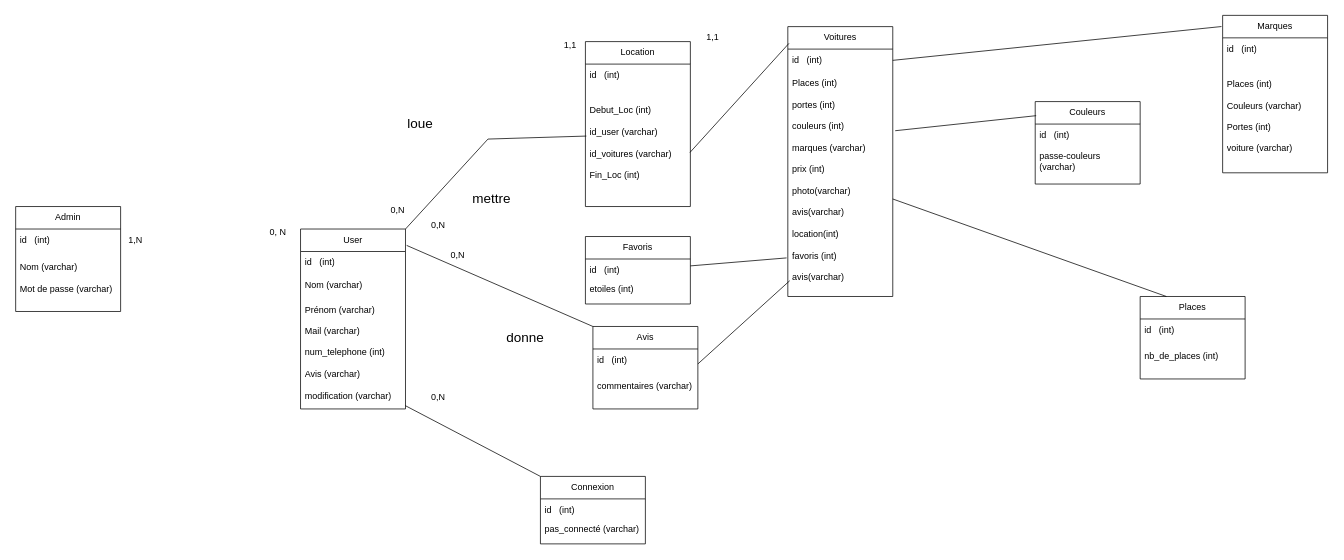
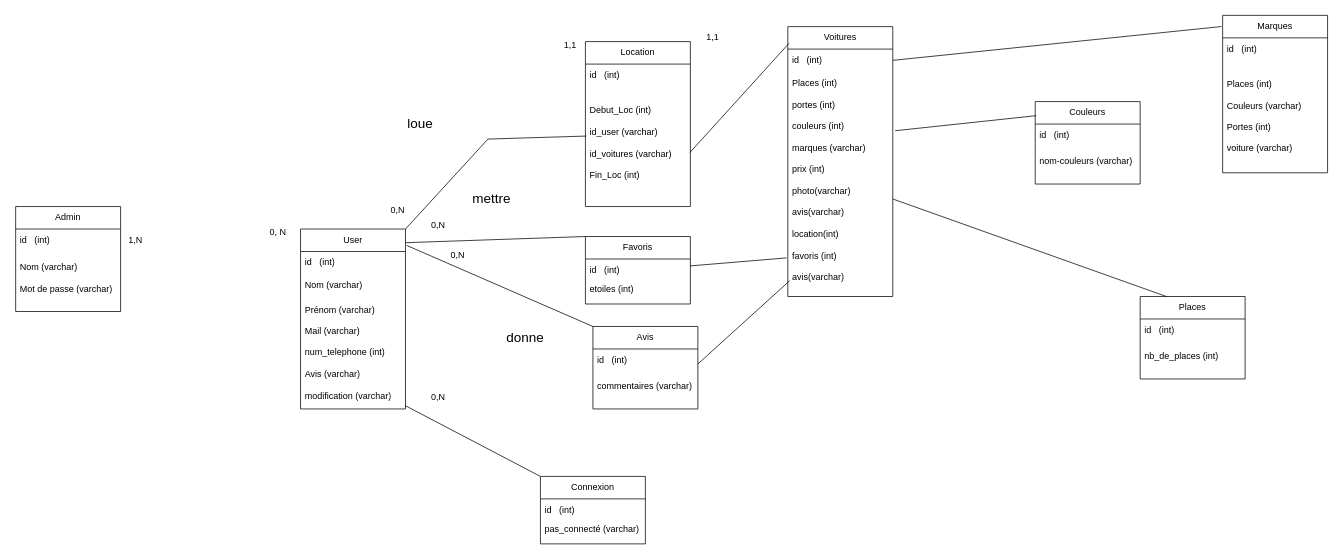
node "passe-couleurs (varchar)": label "passe-couleurs (varchar)" -> "nom-couleurs (varchar)"
edge "Favoris" -- "User": added
